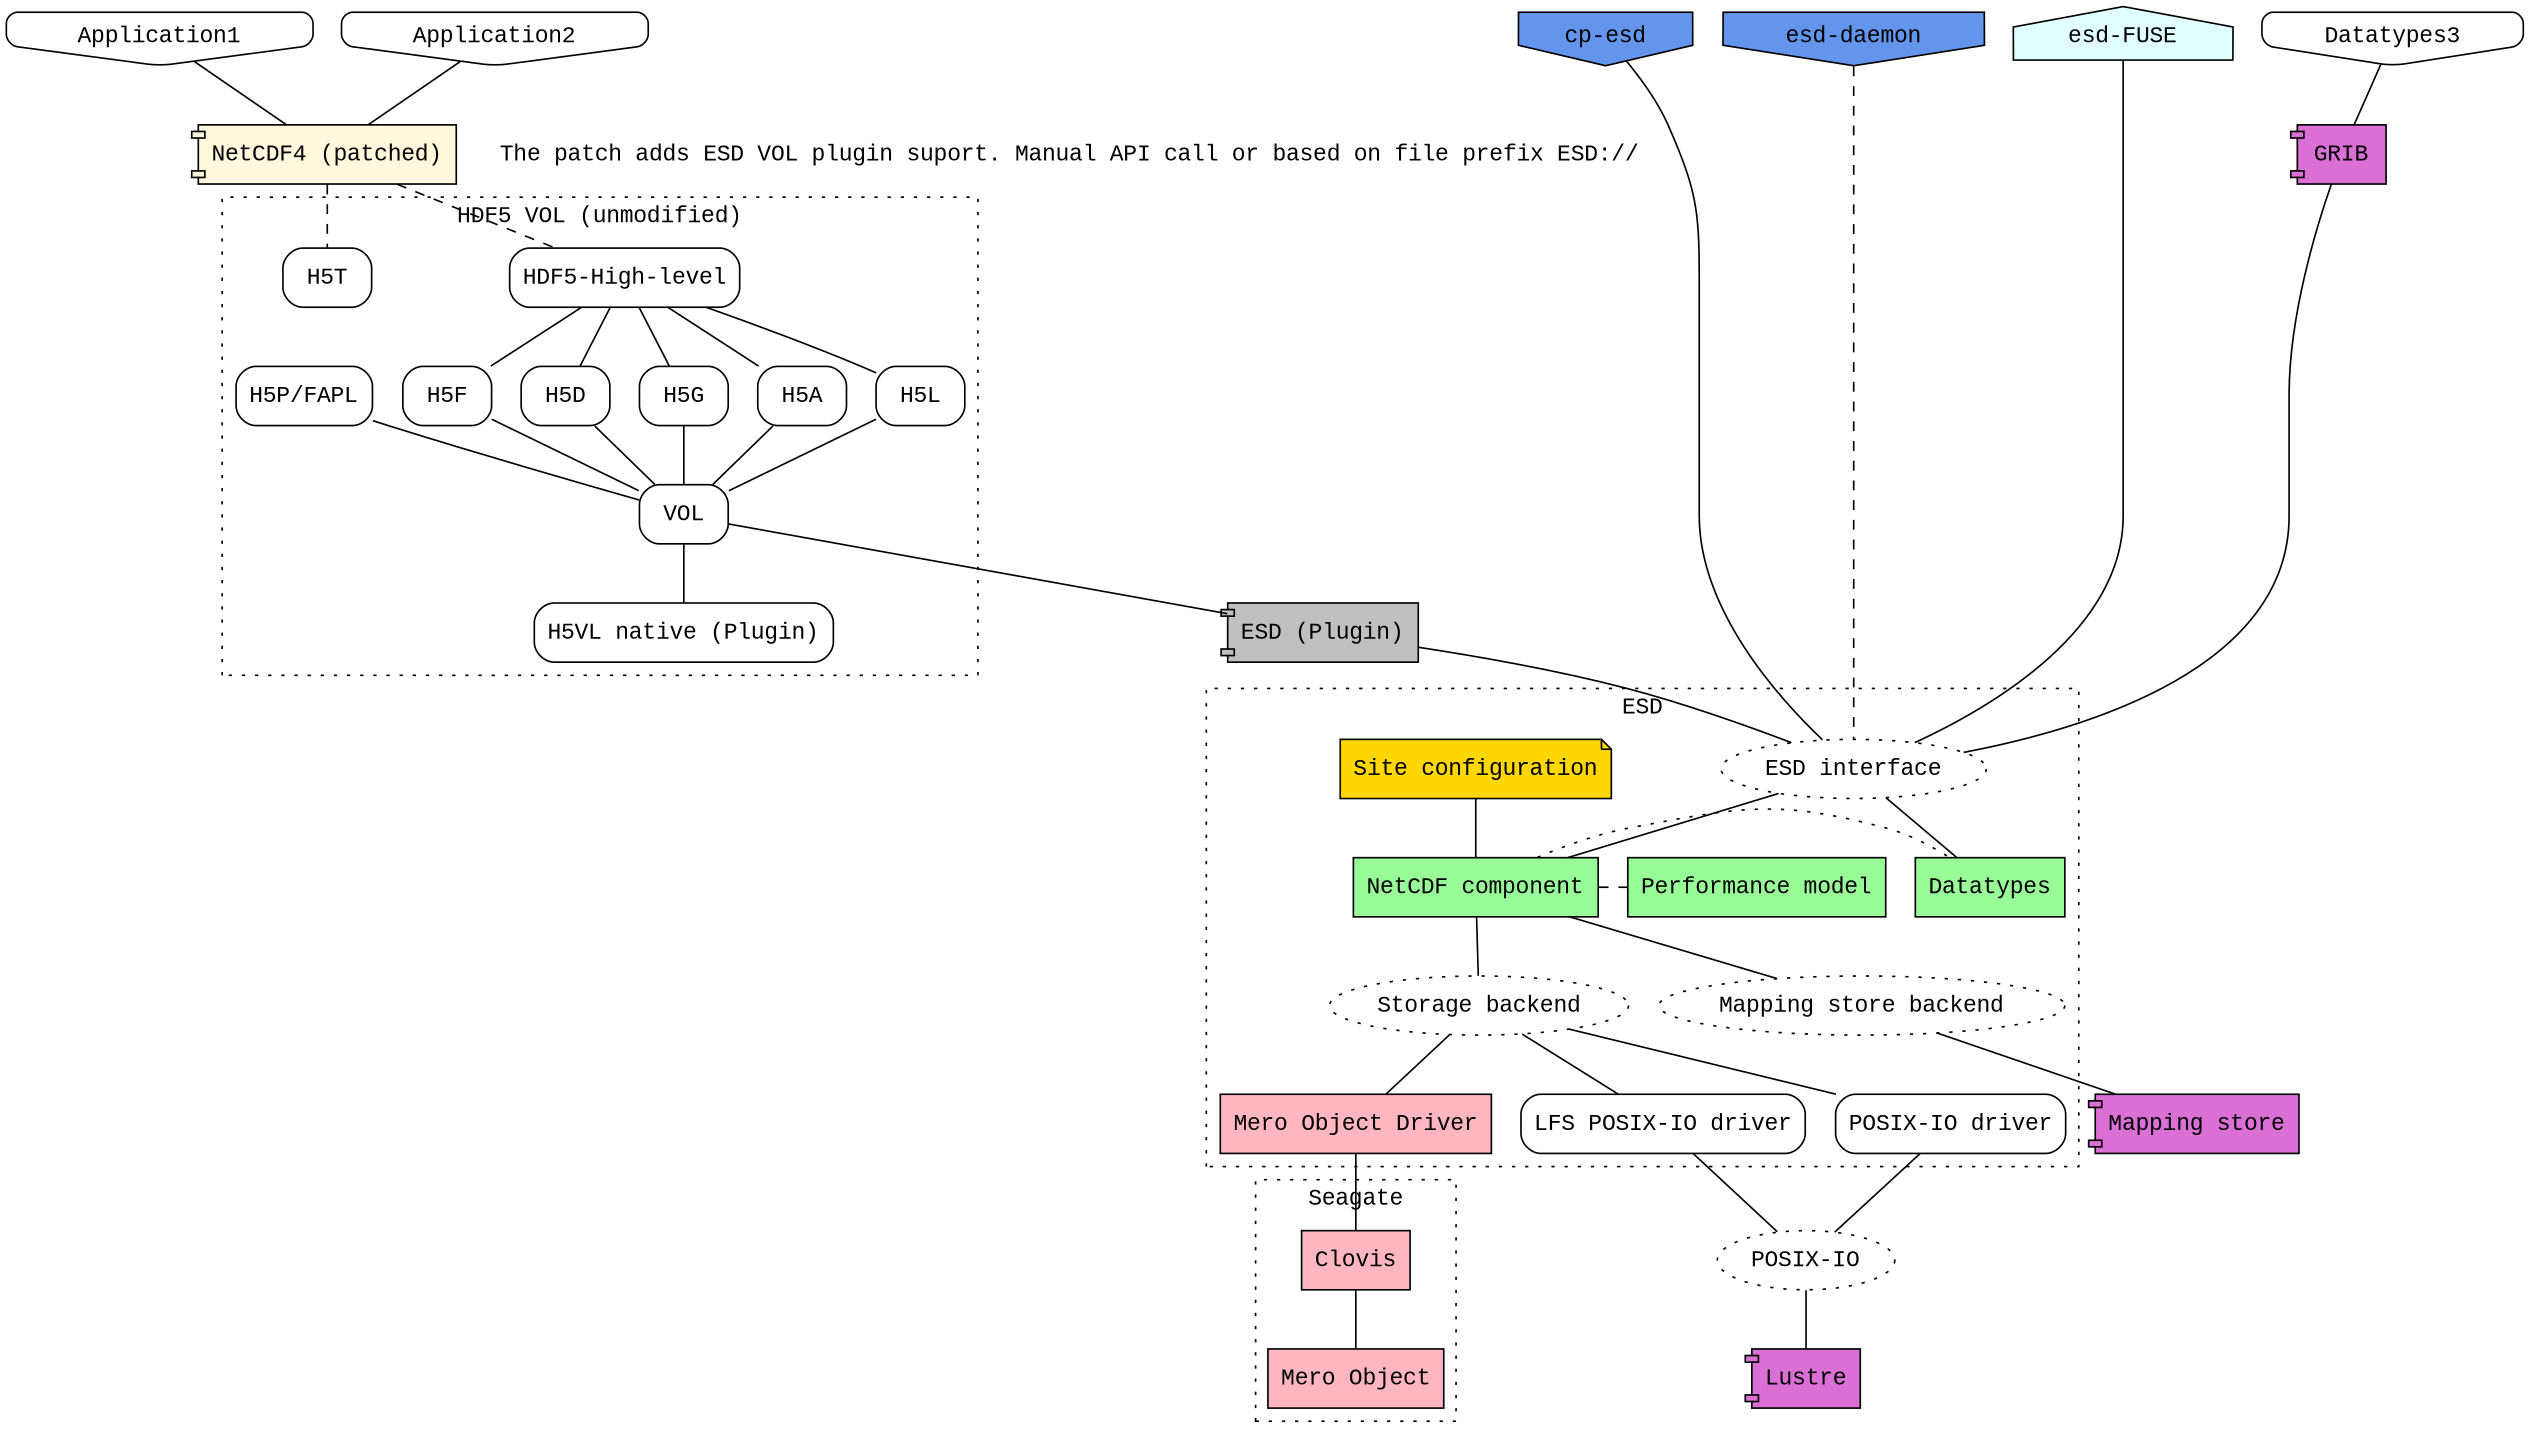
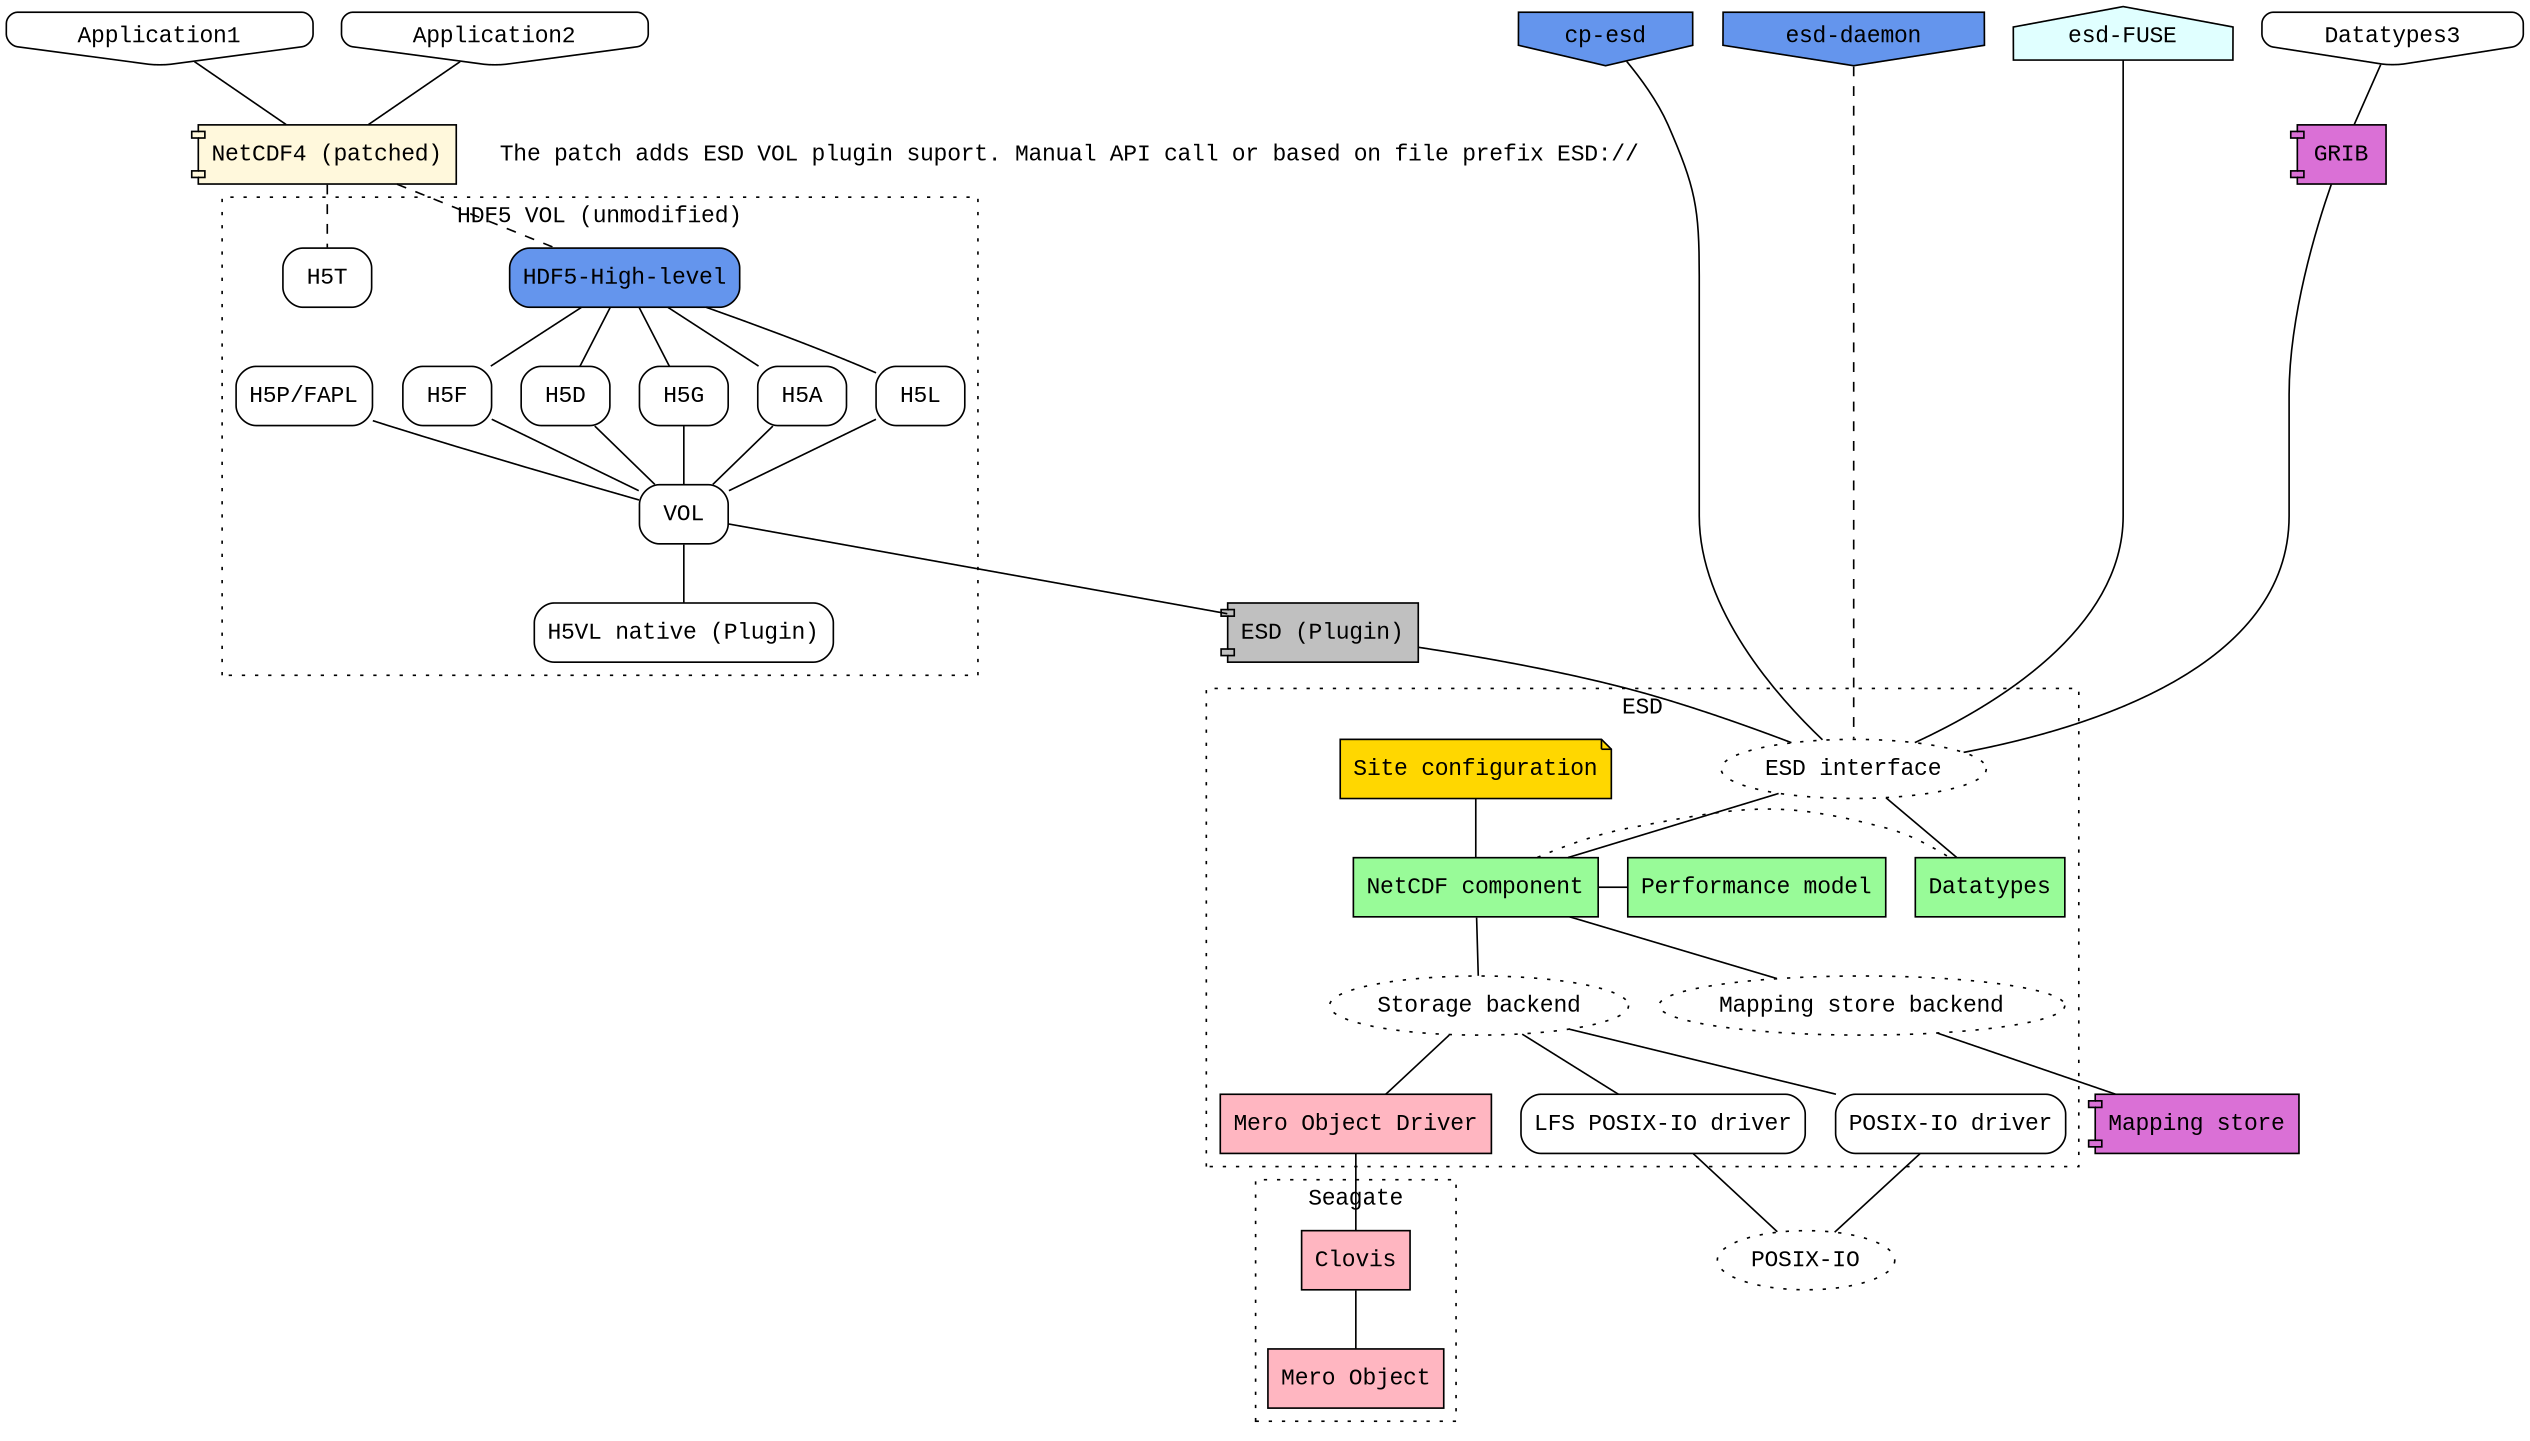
node "HDF5-High-level": fillcolor white -> cornflowerblue
edge "NetCDF component" -- "Performance model": style dashed -> solid
node "Lustre": removed
